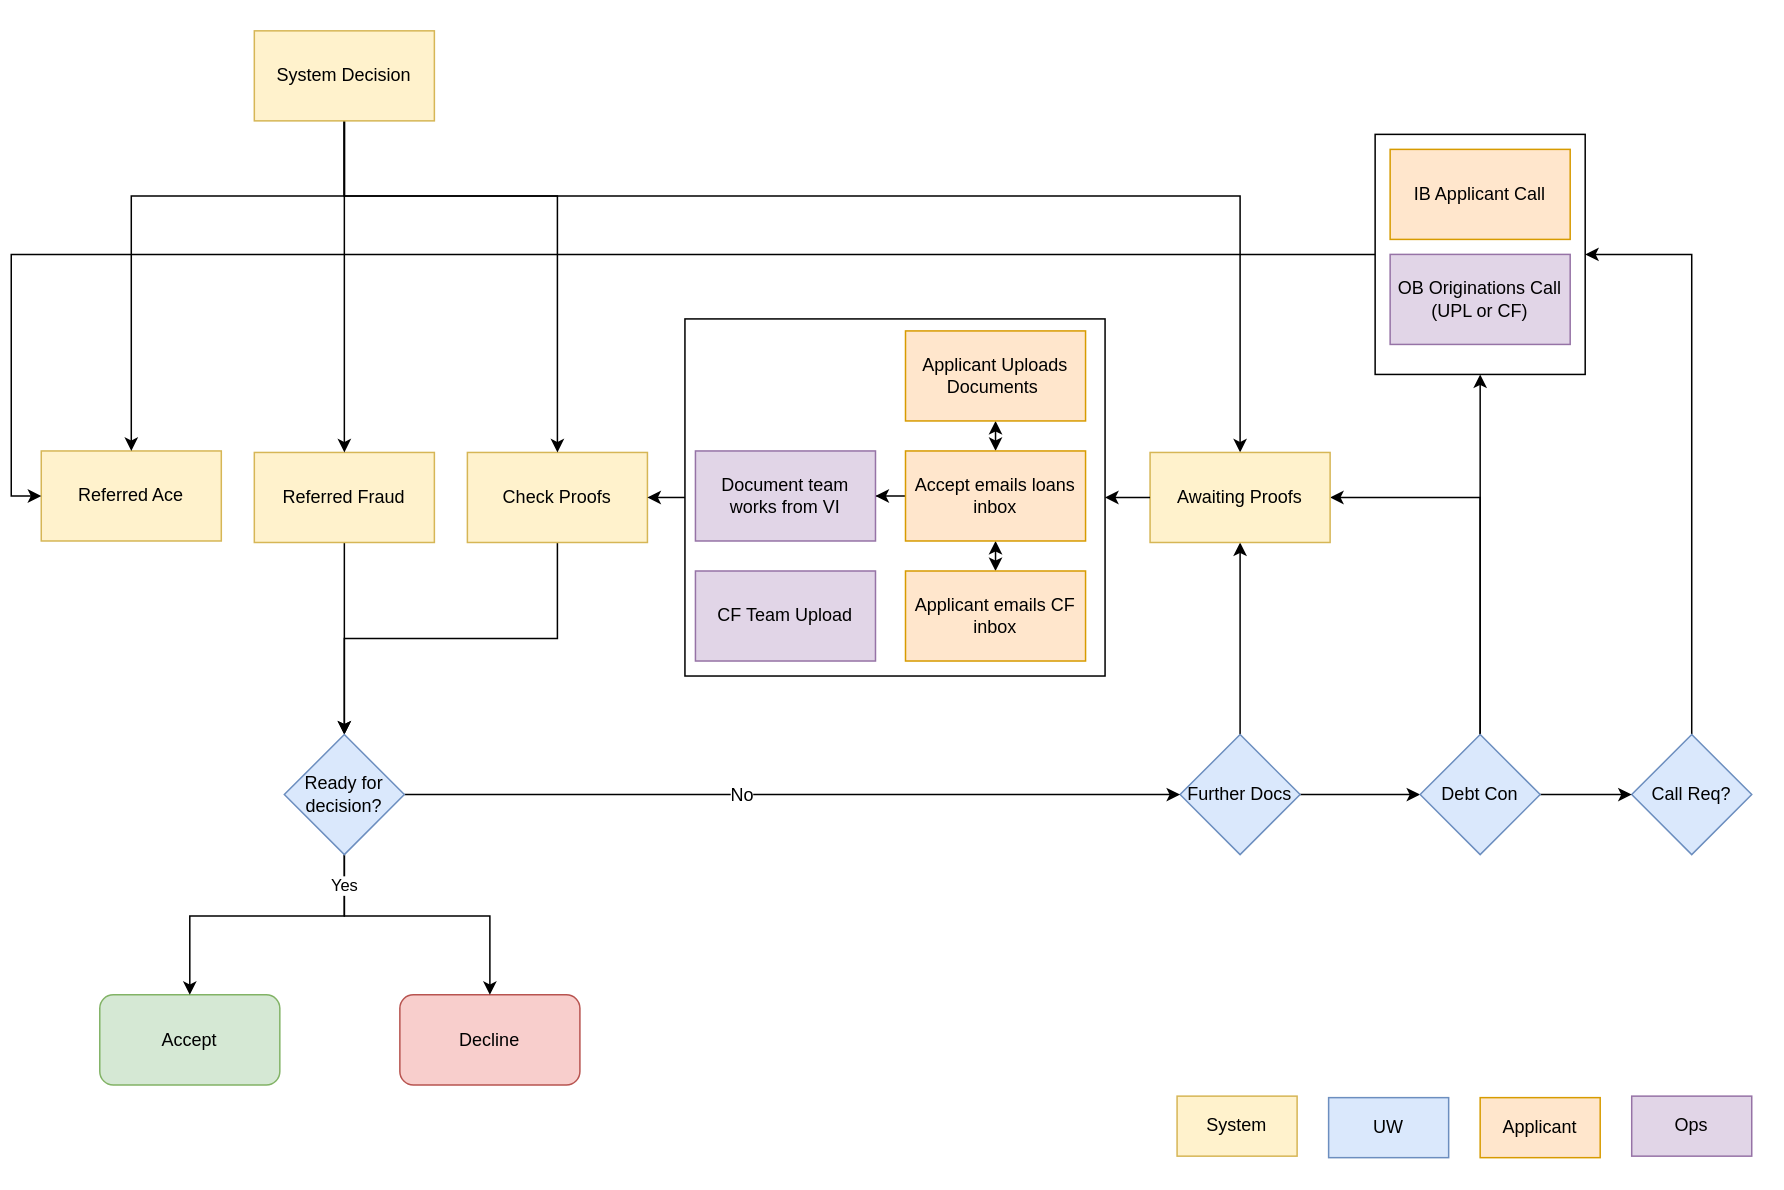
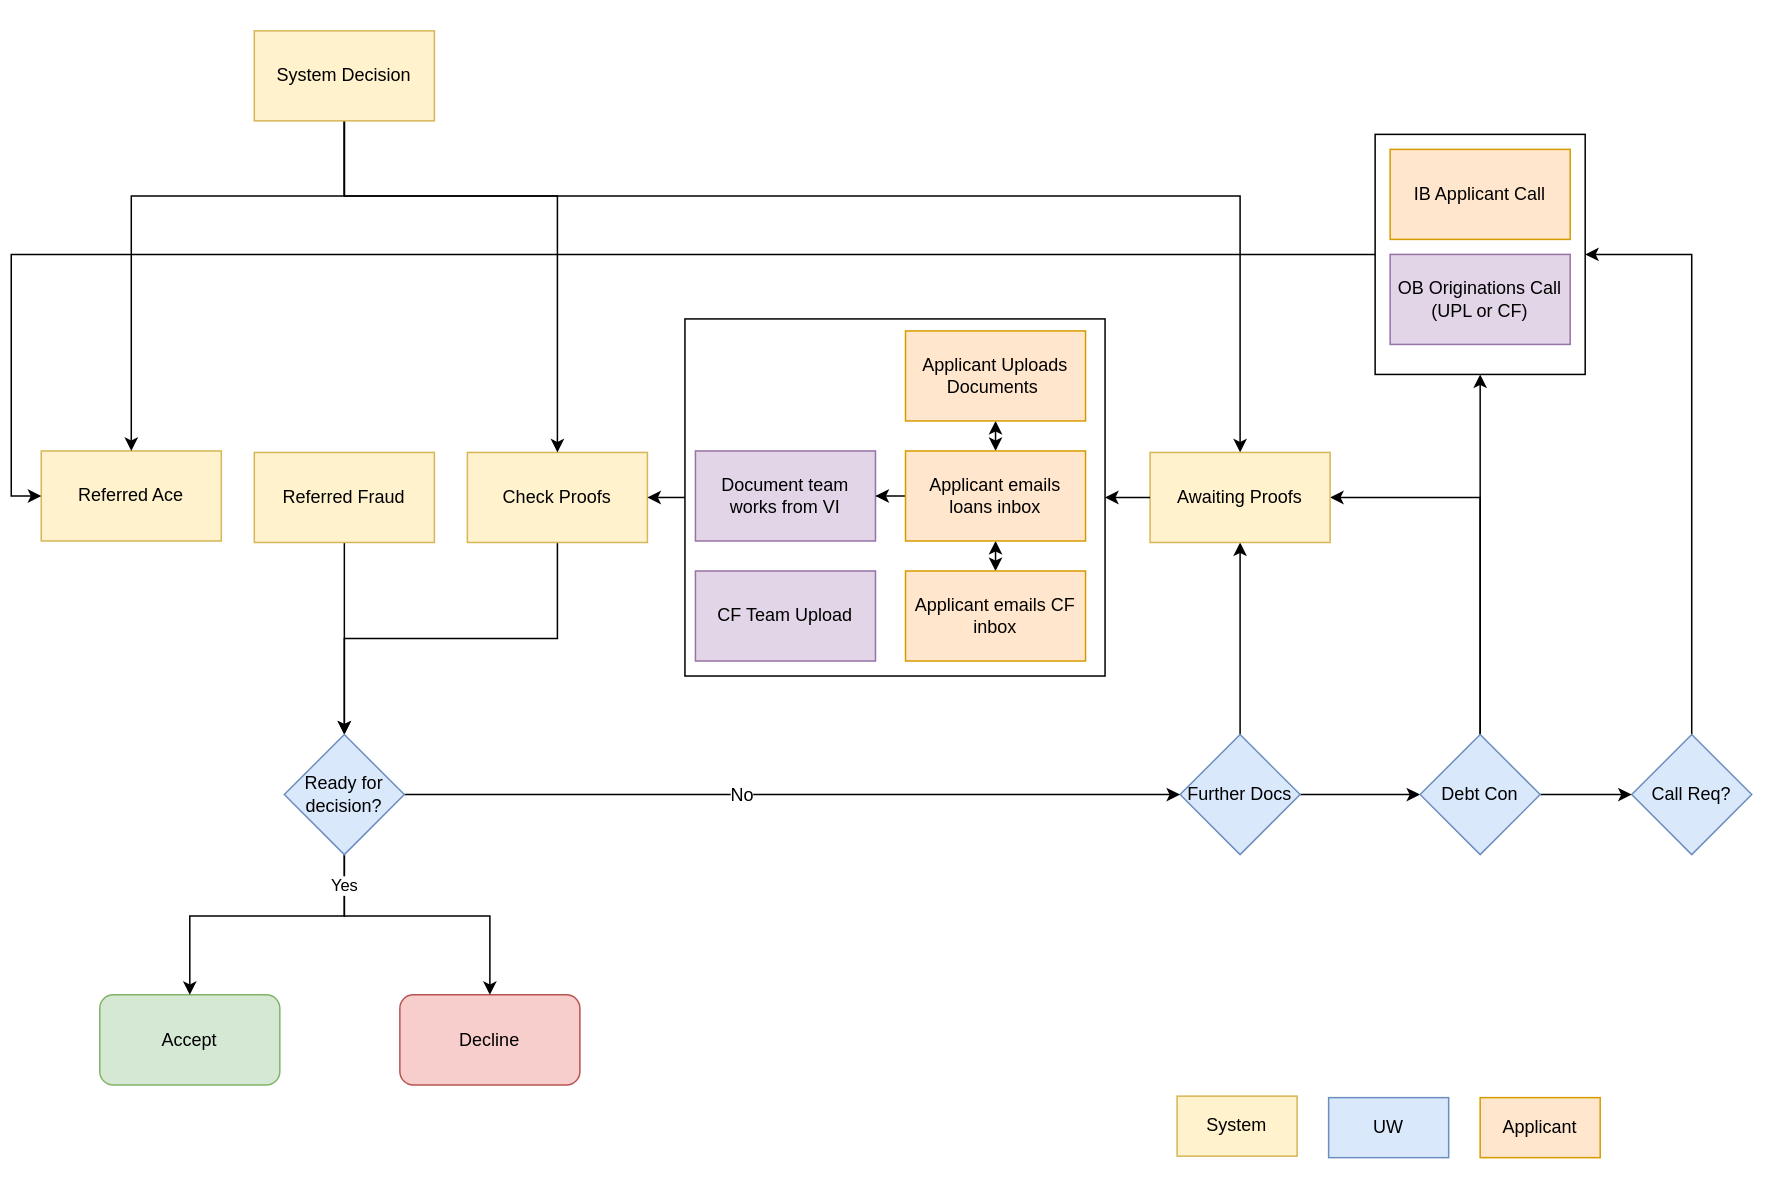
edge "System Decision" -> "Referred Fraud": removed
node "Accept emails loans inbox": label "Accept emails loans inbox" -> "Applicant emails loans inbox"
node "Ops": removed
